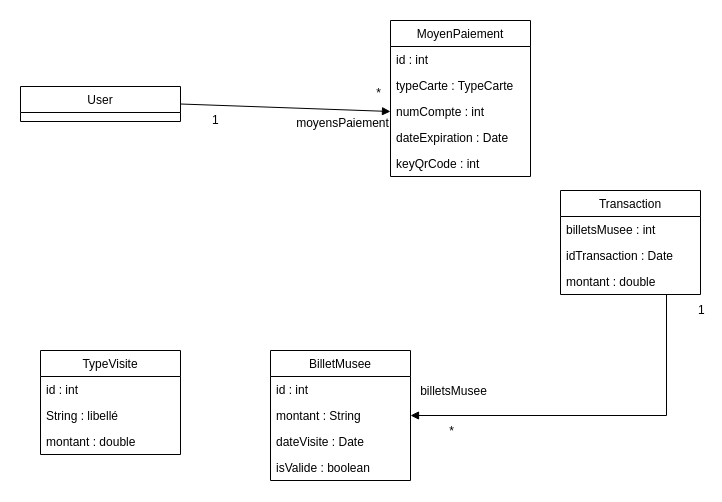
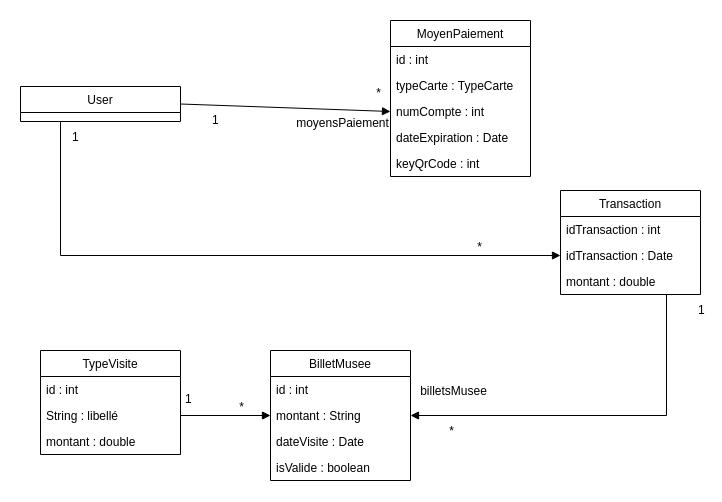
node "billetsMusee : int": label "billetsMusee : int" -> "idTransaction : int"
edge "User" -> "idTransaction : Date": added, labels "1", "*"
edge "String : libellé" -> "montant : String": added, labels "1", "*"
